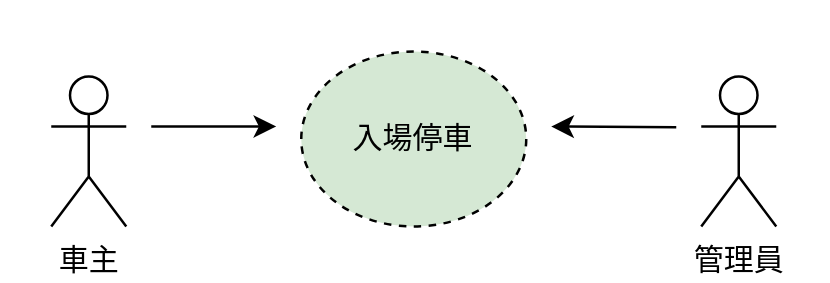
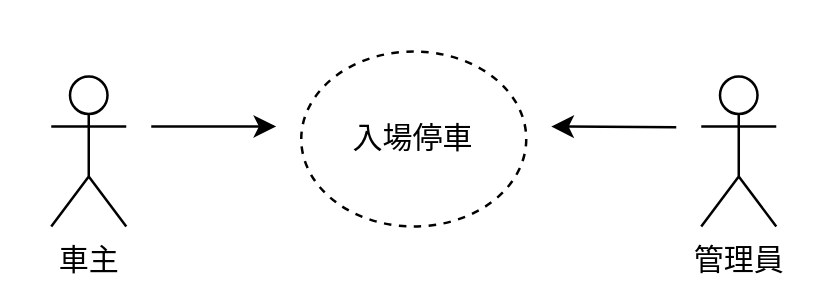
node "入場停車": fillcolor #d5e8d4 -> #ffffff
